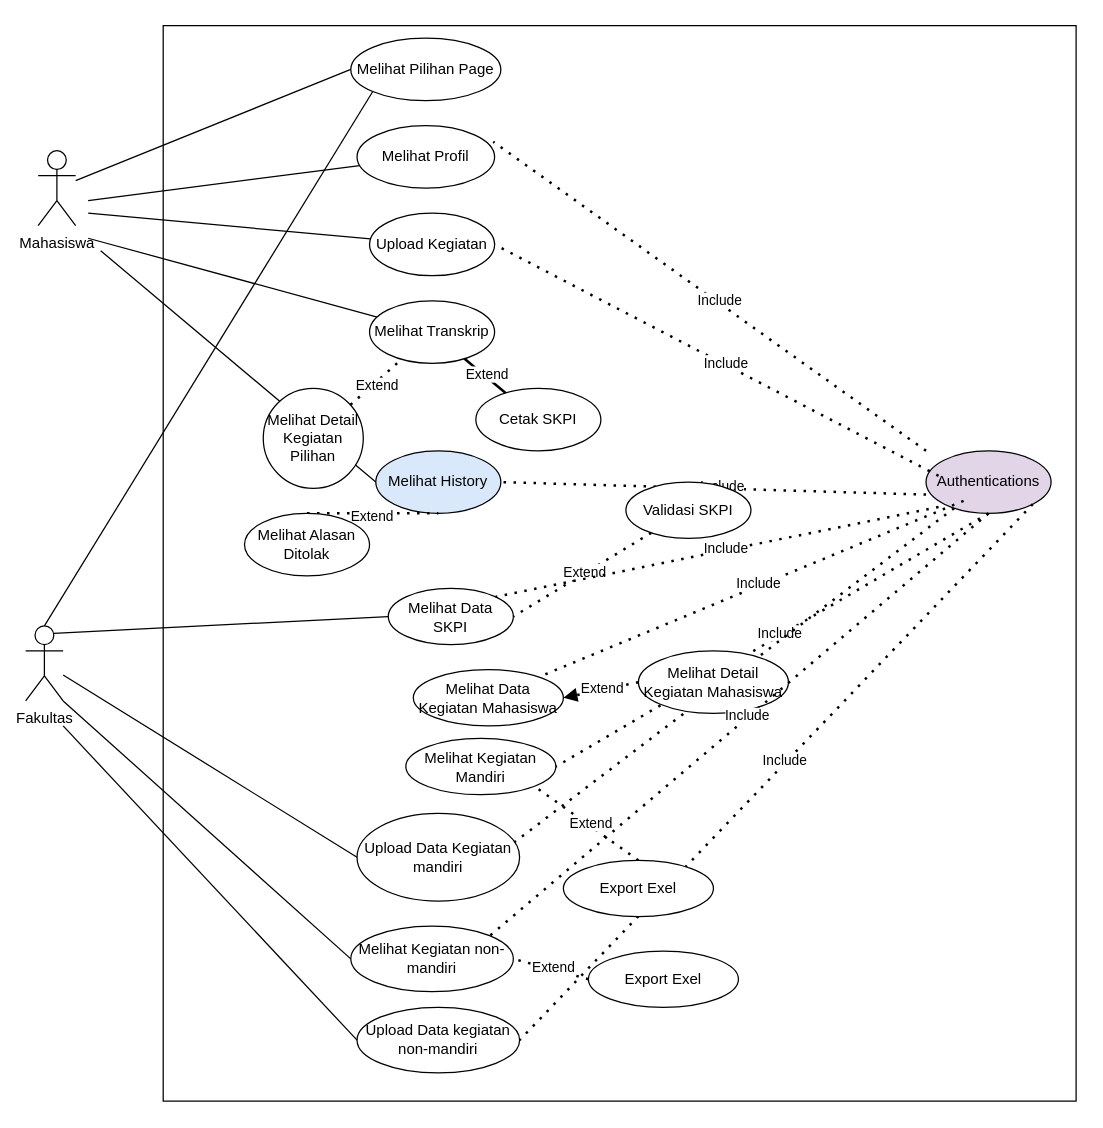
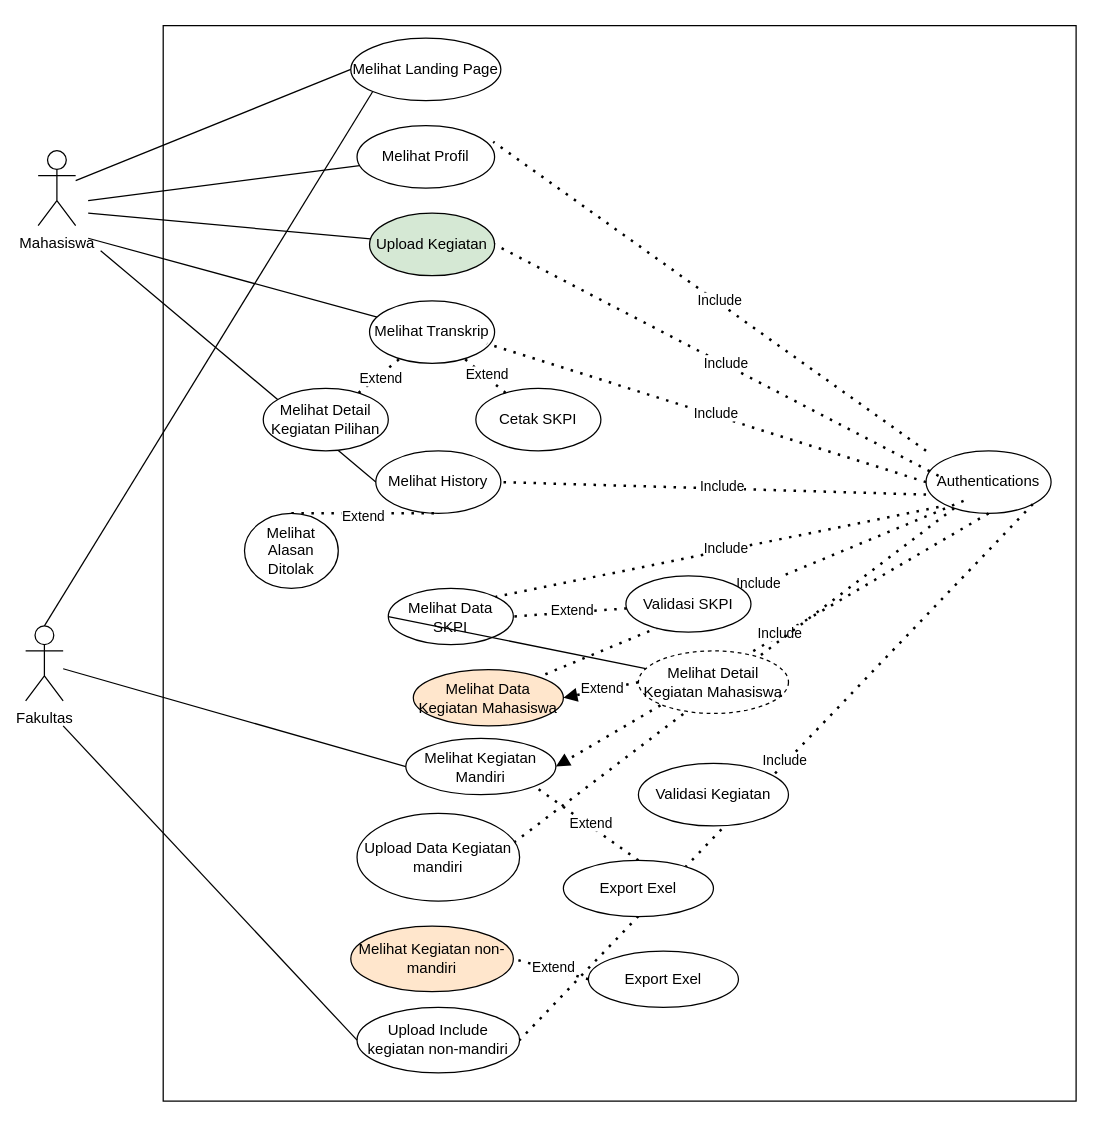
node "Melihat Pilihan Page": label "Melihat Pilihan Page" -> "Melihat Landing Page"
node "Upload Kegiatan": fillcolor #ffffff -> #d5e8d4
edge "Melihat Transkrip" -- "Cetak SKPI": style solid -> dashed
edge "Melihat Transkrip" -- "Authentications": added, label "Include"
node "Melihat Detail Kegiatan Pilihan": size 100x100 -> 125x63
node "Melihat History": fillcolor #dae8fc -> #ffffff
node "Authentications": fillcolor #e1d5e7 -> #ffffff
node "Validasi SKPI": moved (688, 510) -> (688, 604)
node "Melihat Alasan Ditolak": size 125x63 -> 94x75
edge "Melihat Data SKPI" -- "Fakultas": now "Melihat Data SKPI" -- "Melihat Detail Kegiatan Mahasiswa"
node "Melihat Detail Kegiatan Mahasiswa": style solid -> dashed
node "Melihat Data Kegiatan Mahasiswa": fillcolor #ffffff -> #ffe6cc
edge "Fakultas" -- "Melihat Kegiatan Mandiri": added
edge "Authentications" -- "Melihat Kegiatan non-mandiri": removed, label "Include"
edge "Authentications" -- "Melihat Kegiatan Mandiri": arrowhead none -> block
edge "Fakultas" -- "Upload Data Kegiatan mandiri": removed
node "Validasi Kegiatan": added
edge "Fakultas" -- "Melihat Kegiatan non-mandiri": removed
node "Melihat Kegiatan non-mandiri": fillcolor #ffffff -> #ffe6cc
node "Upload Data kegiatan non-mandiri": label "Upload Data kegiatan non-mandiri" -> "Upload Include kegiatan non-mandiri"
